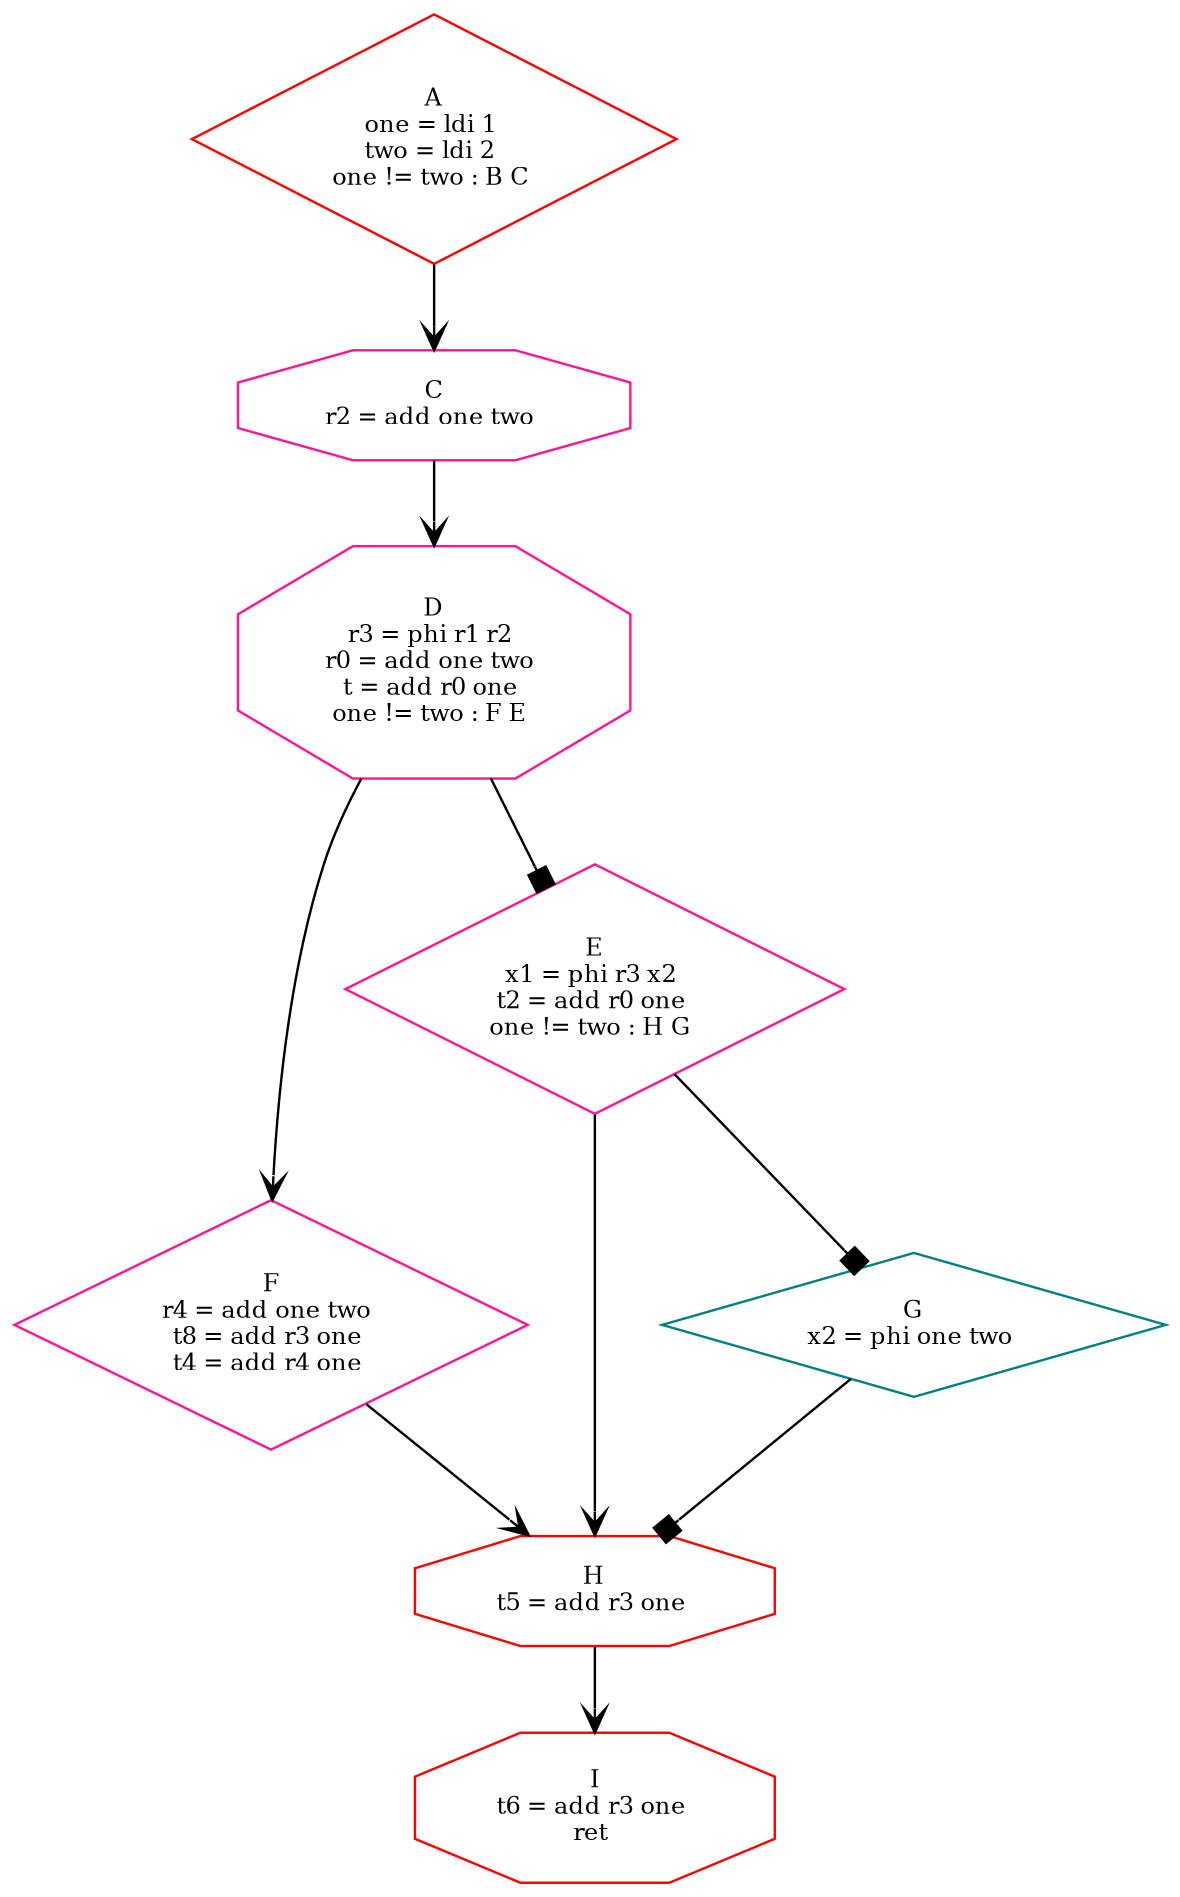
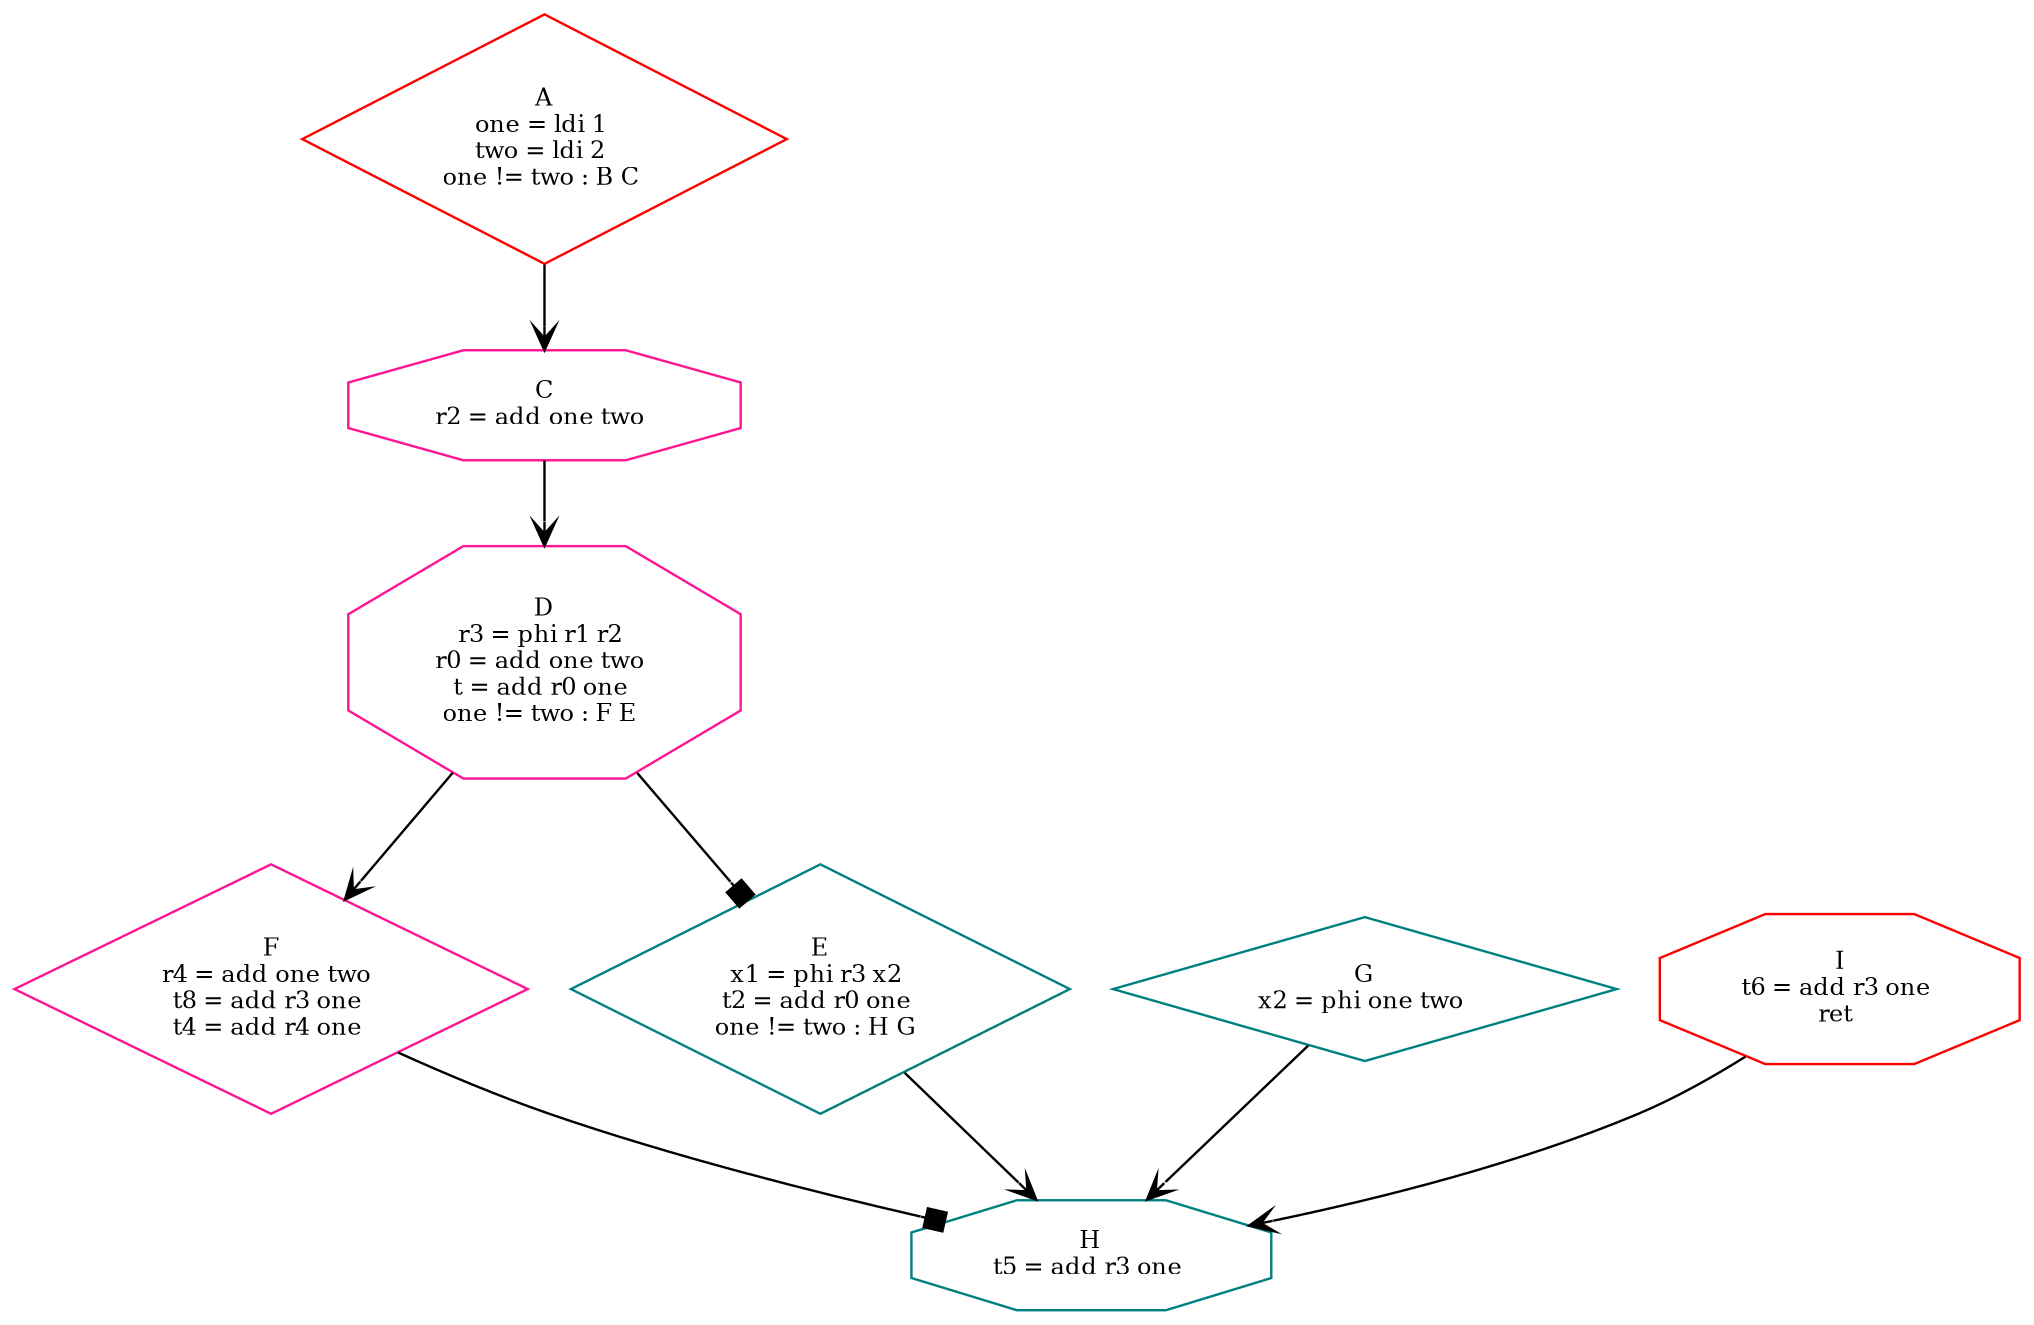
node "E x1 = phi r3 x2 t2 = add r0 one one != two : H G": color deeppink -> teal
edge "E x1 = phi r3 x2 t2 = add r0 one one != two : H G" -> "G x2 = phi one two": removed
edge "G x2 = phi one two" -> "H t5 = add r3 one": arrowhead box -> vee
edge "F r4 = add one two t8 = add r3 one t4 = add r4 one" -> "H t5 = add r3 one": arrowhead vee -> box
node "H t5 = add r3 one": color red -> teal
edge "H t5 = add r3 one" -> "I t6 = add r3 one ret": reversed
